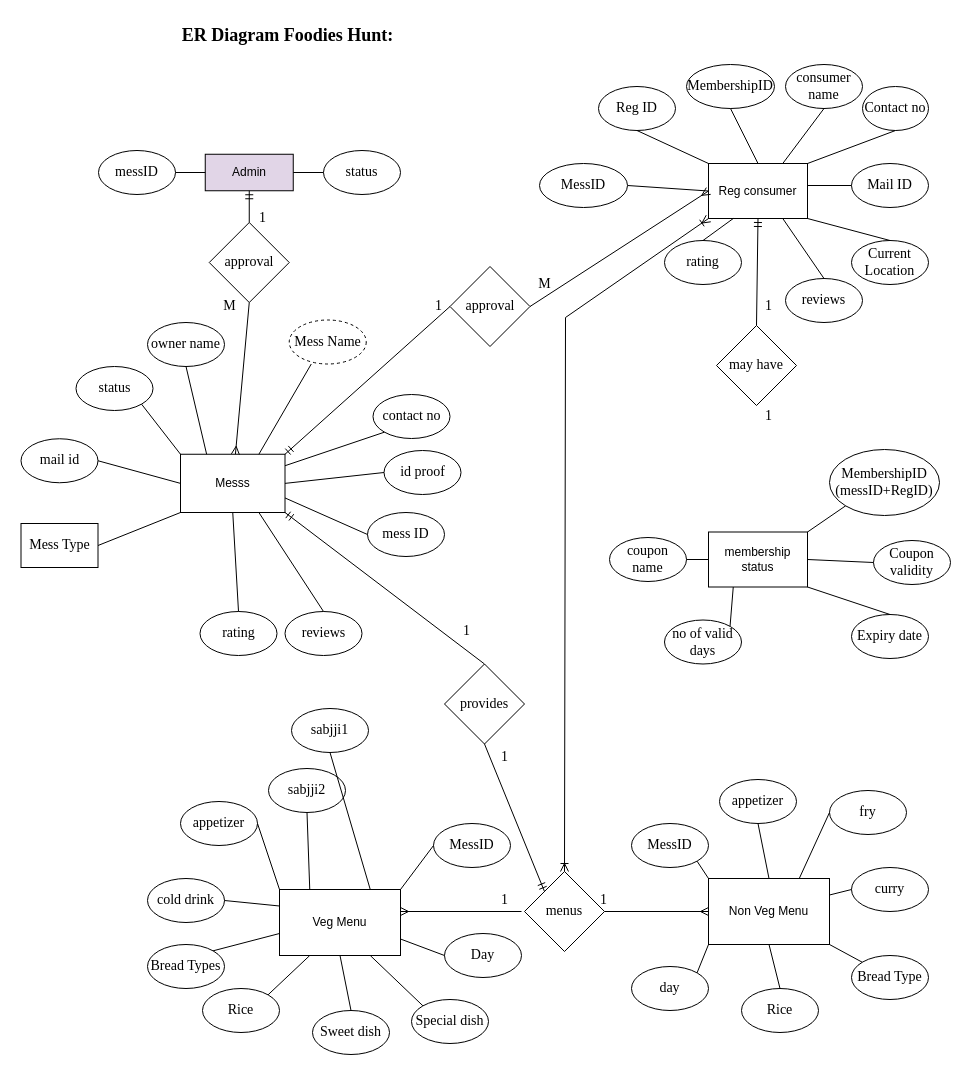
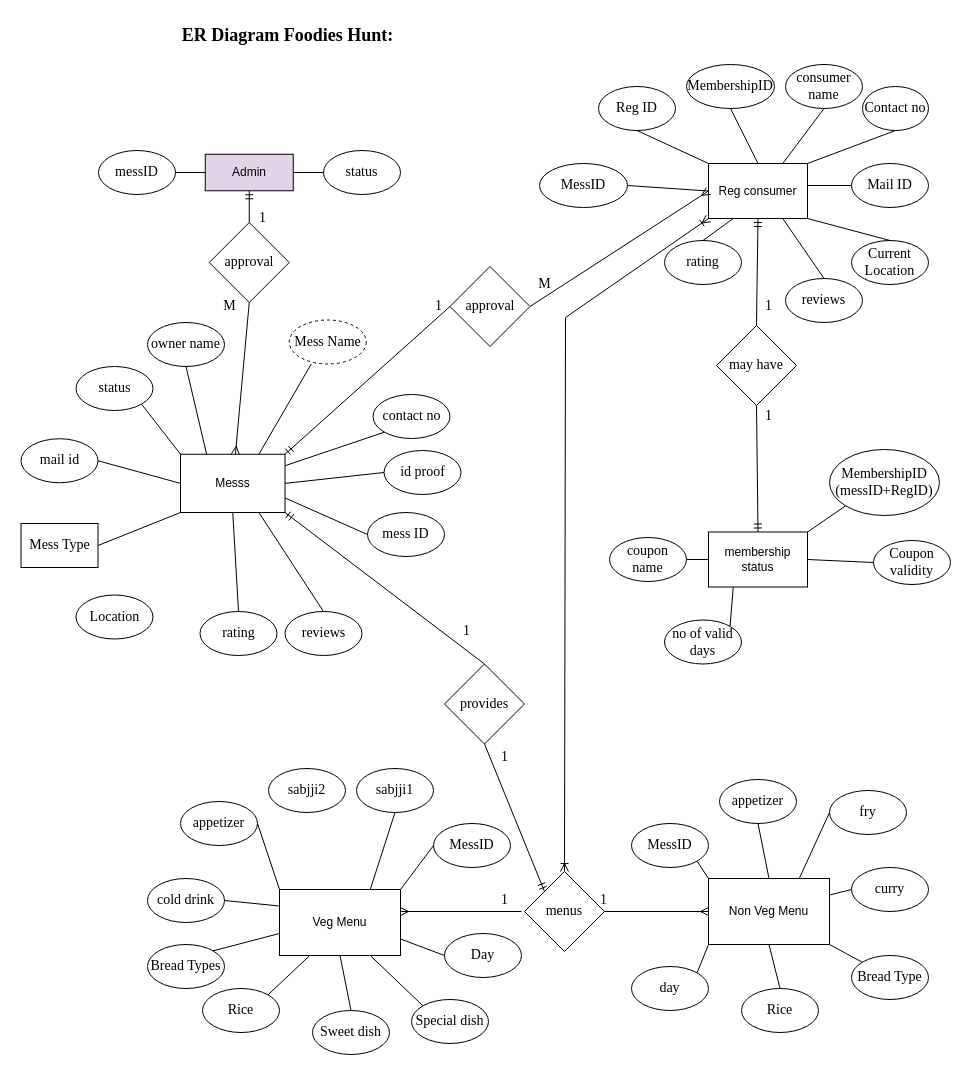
edge "may have" -> "membership status": added
edge "membership status" -- "Expiry date": removed
node "Location": added
node "Expiry date": removed
node "sabjji1": moved (330, 731) -> (395, 791)
edge "sabjji2" -- "Veg Menu": removed
